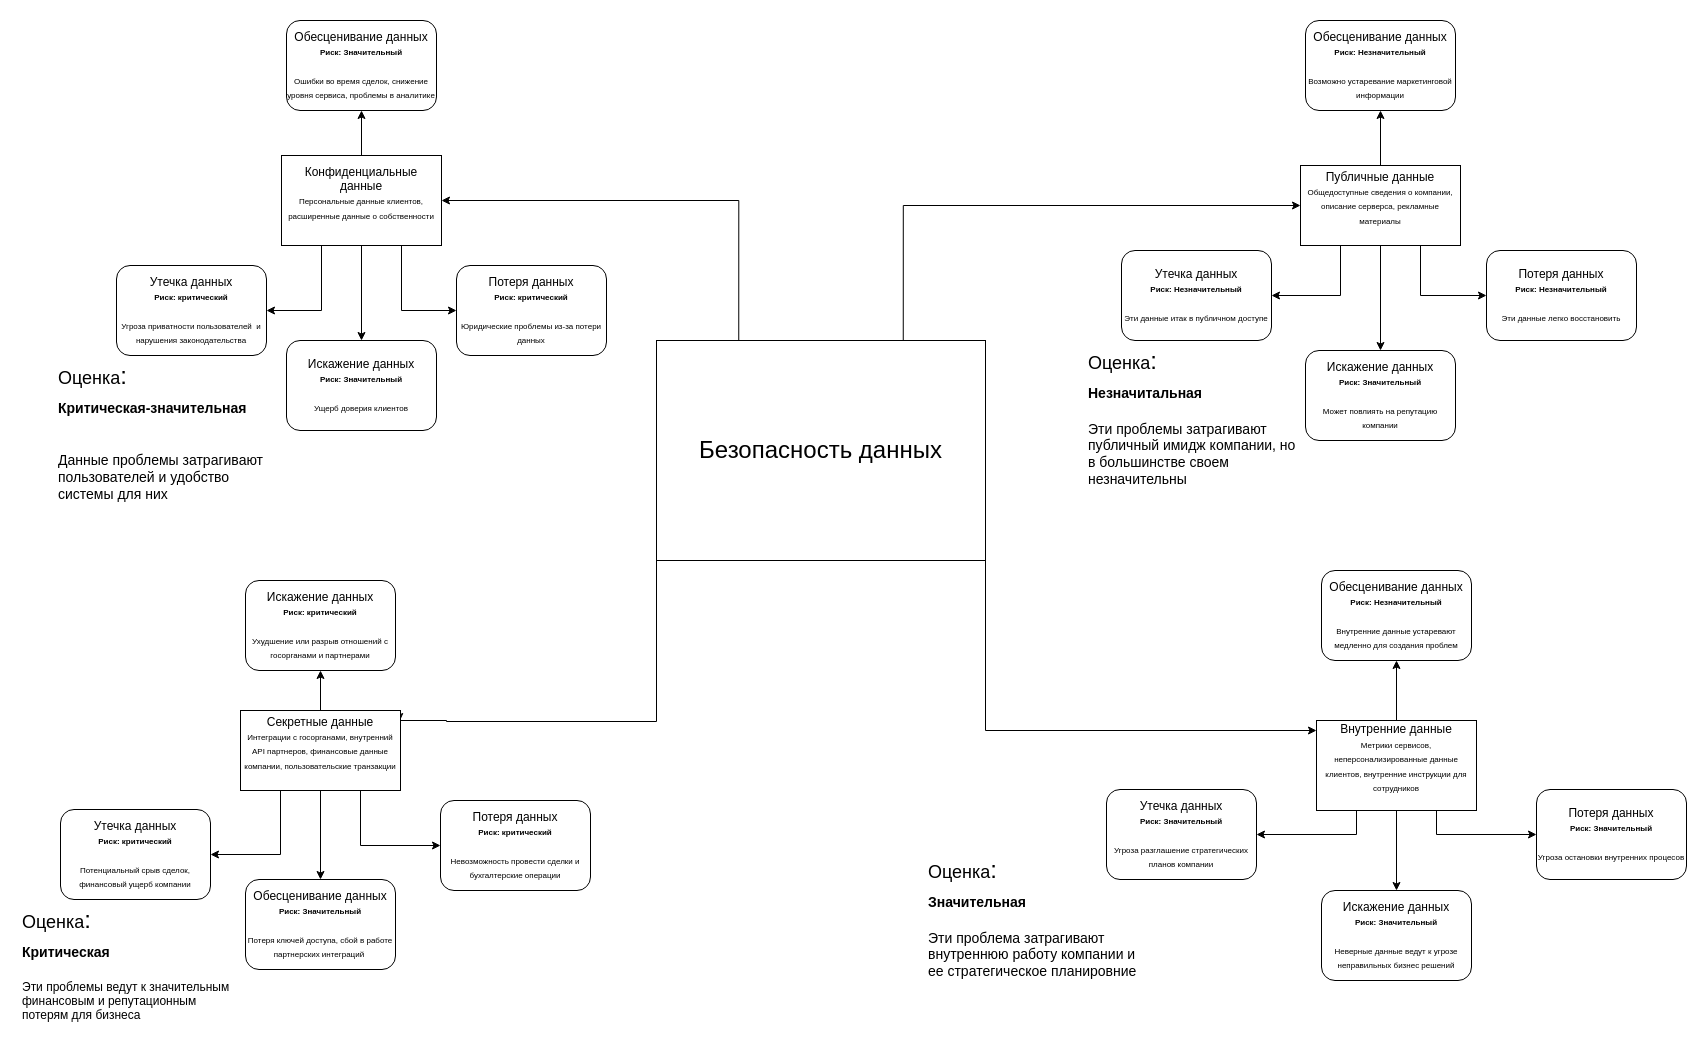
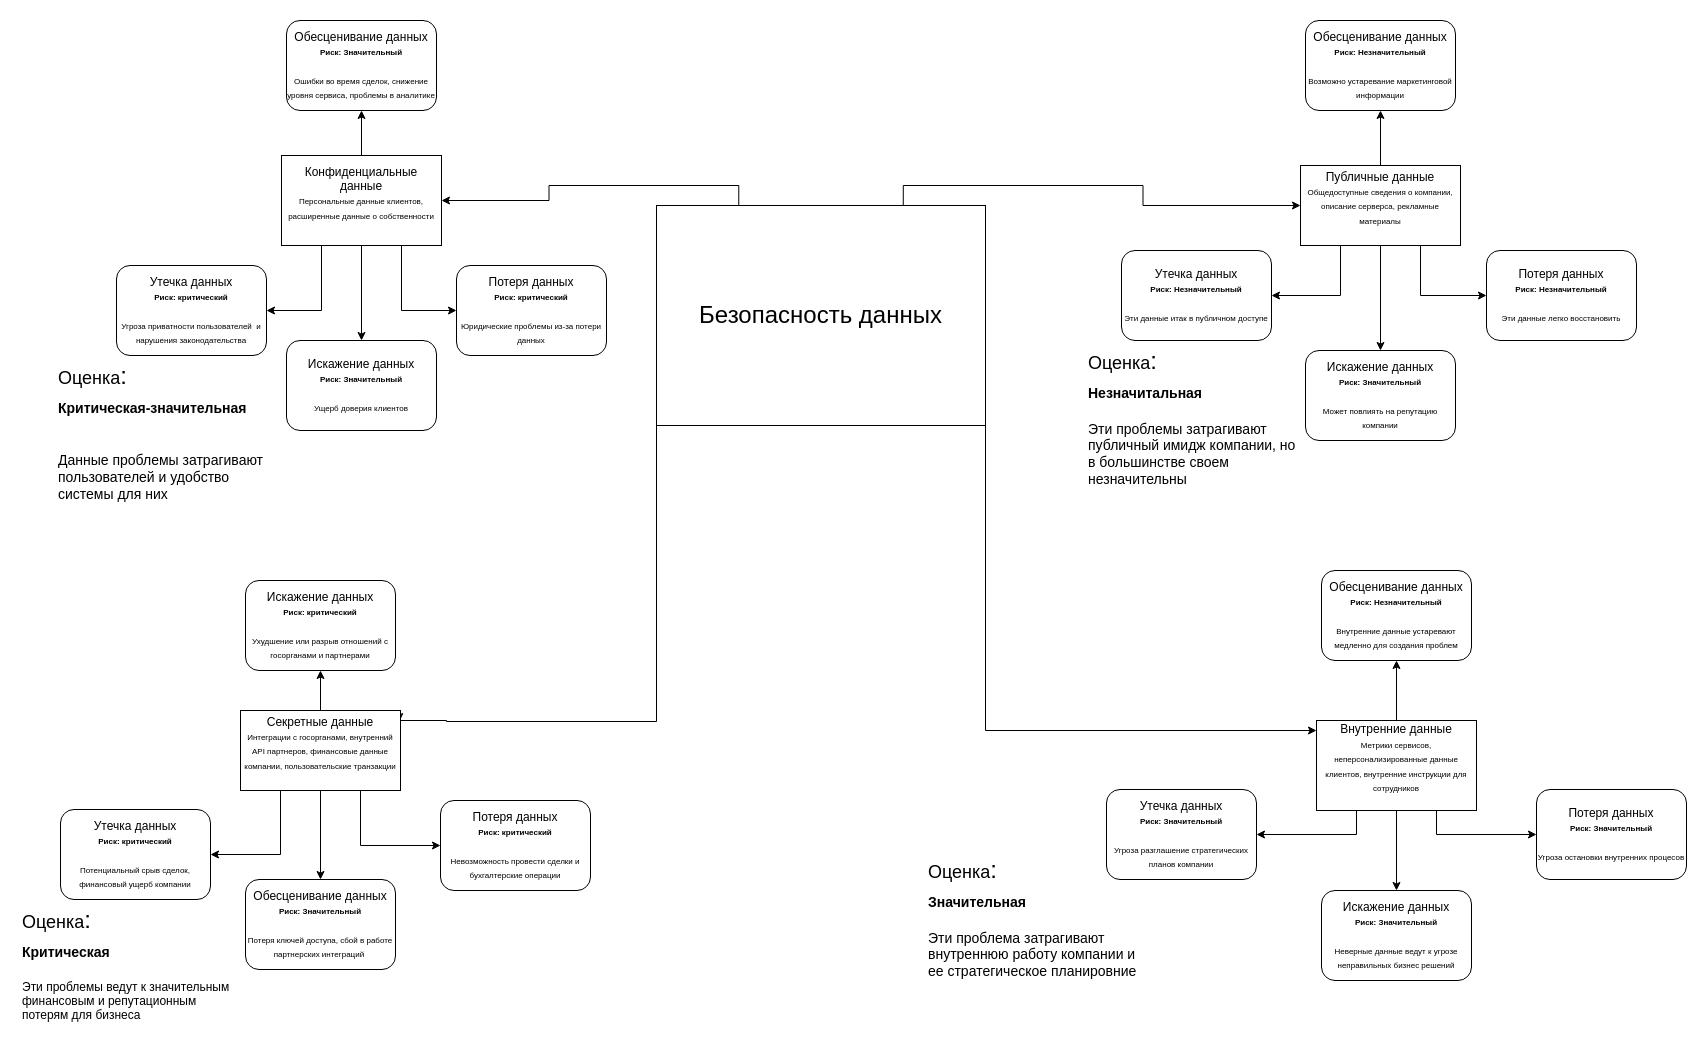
node "Безопасность данных": moved (821, 451) -> (821, 316)
